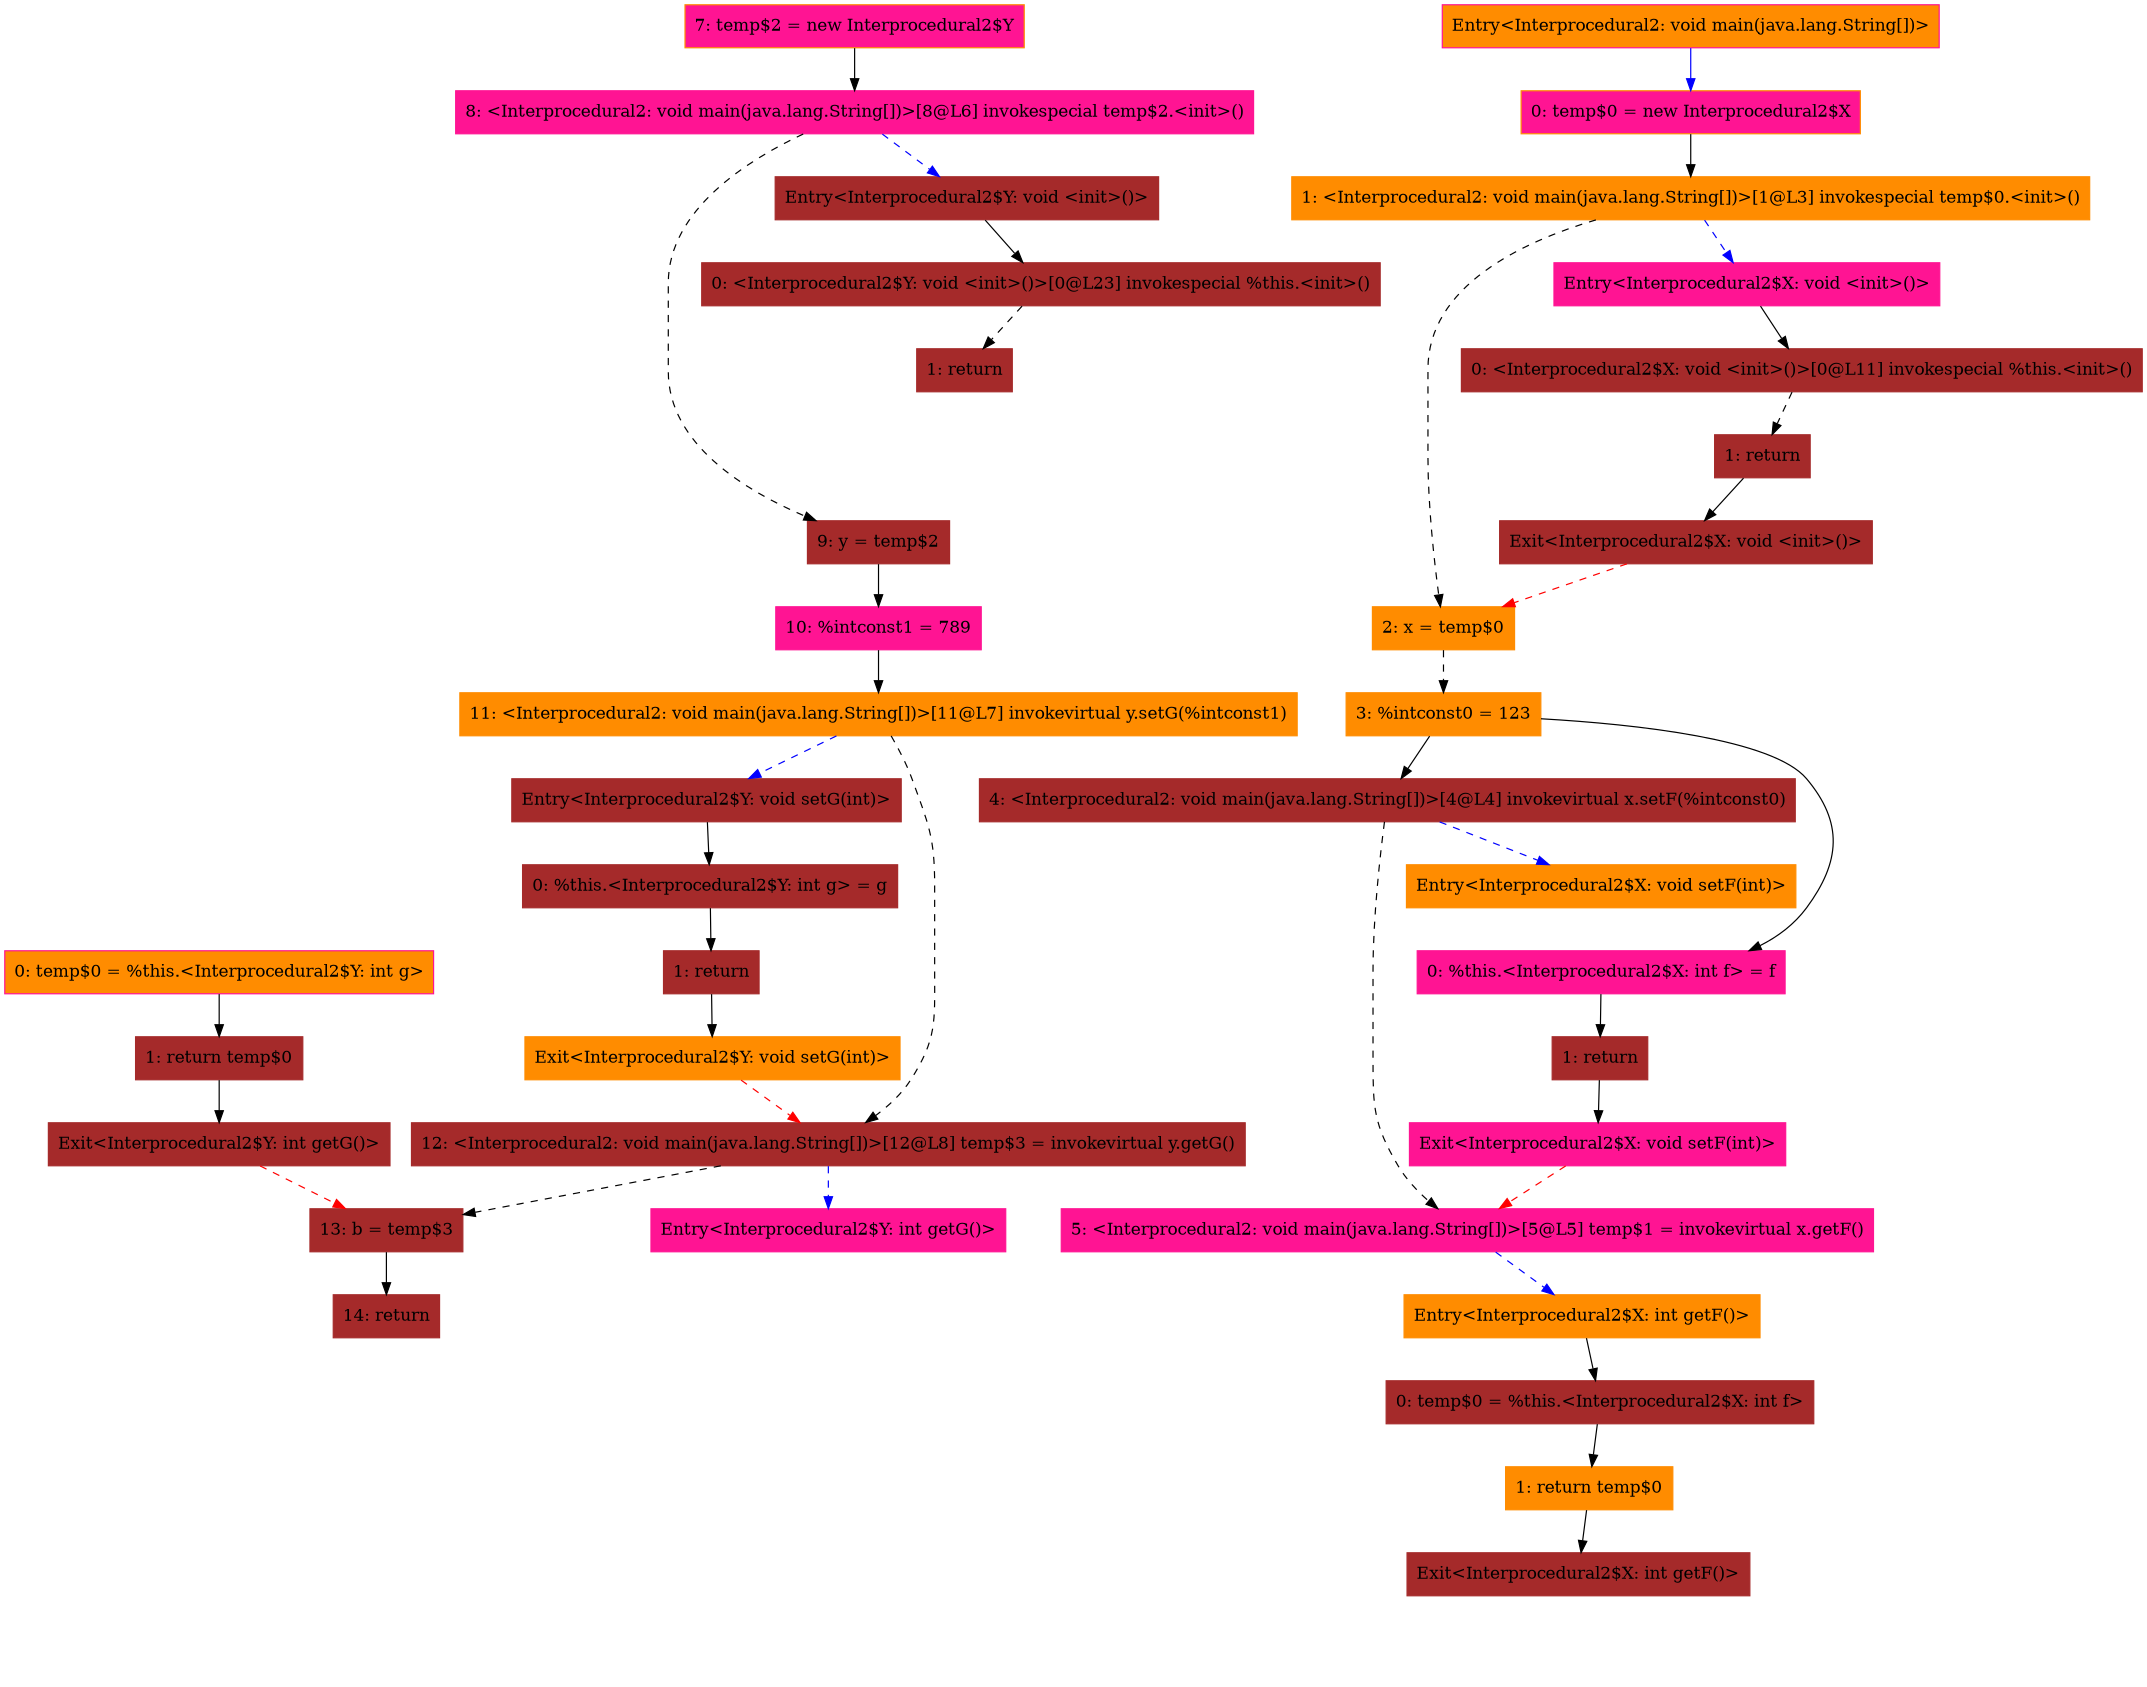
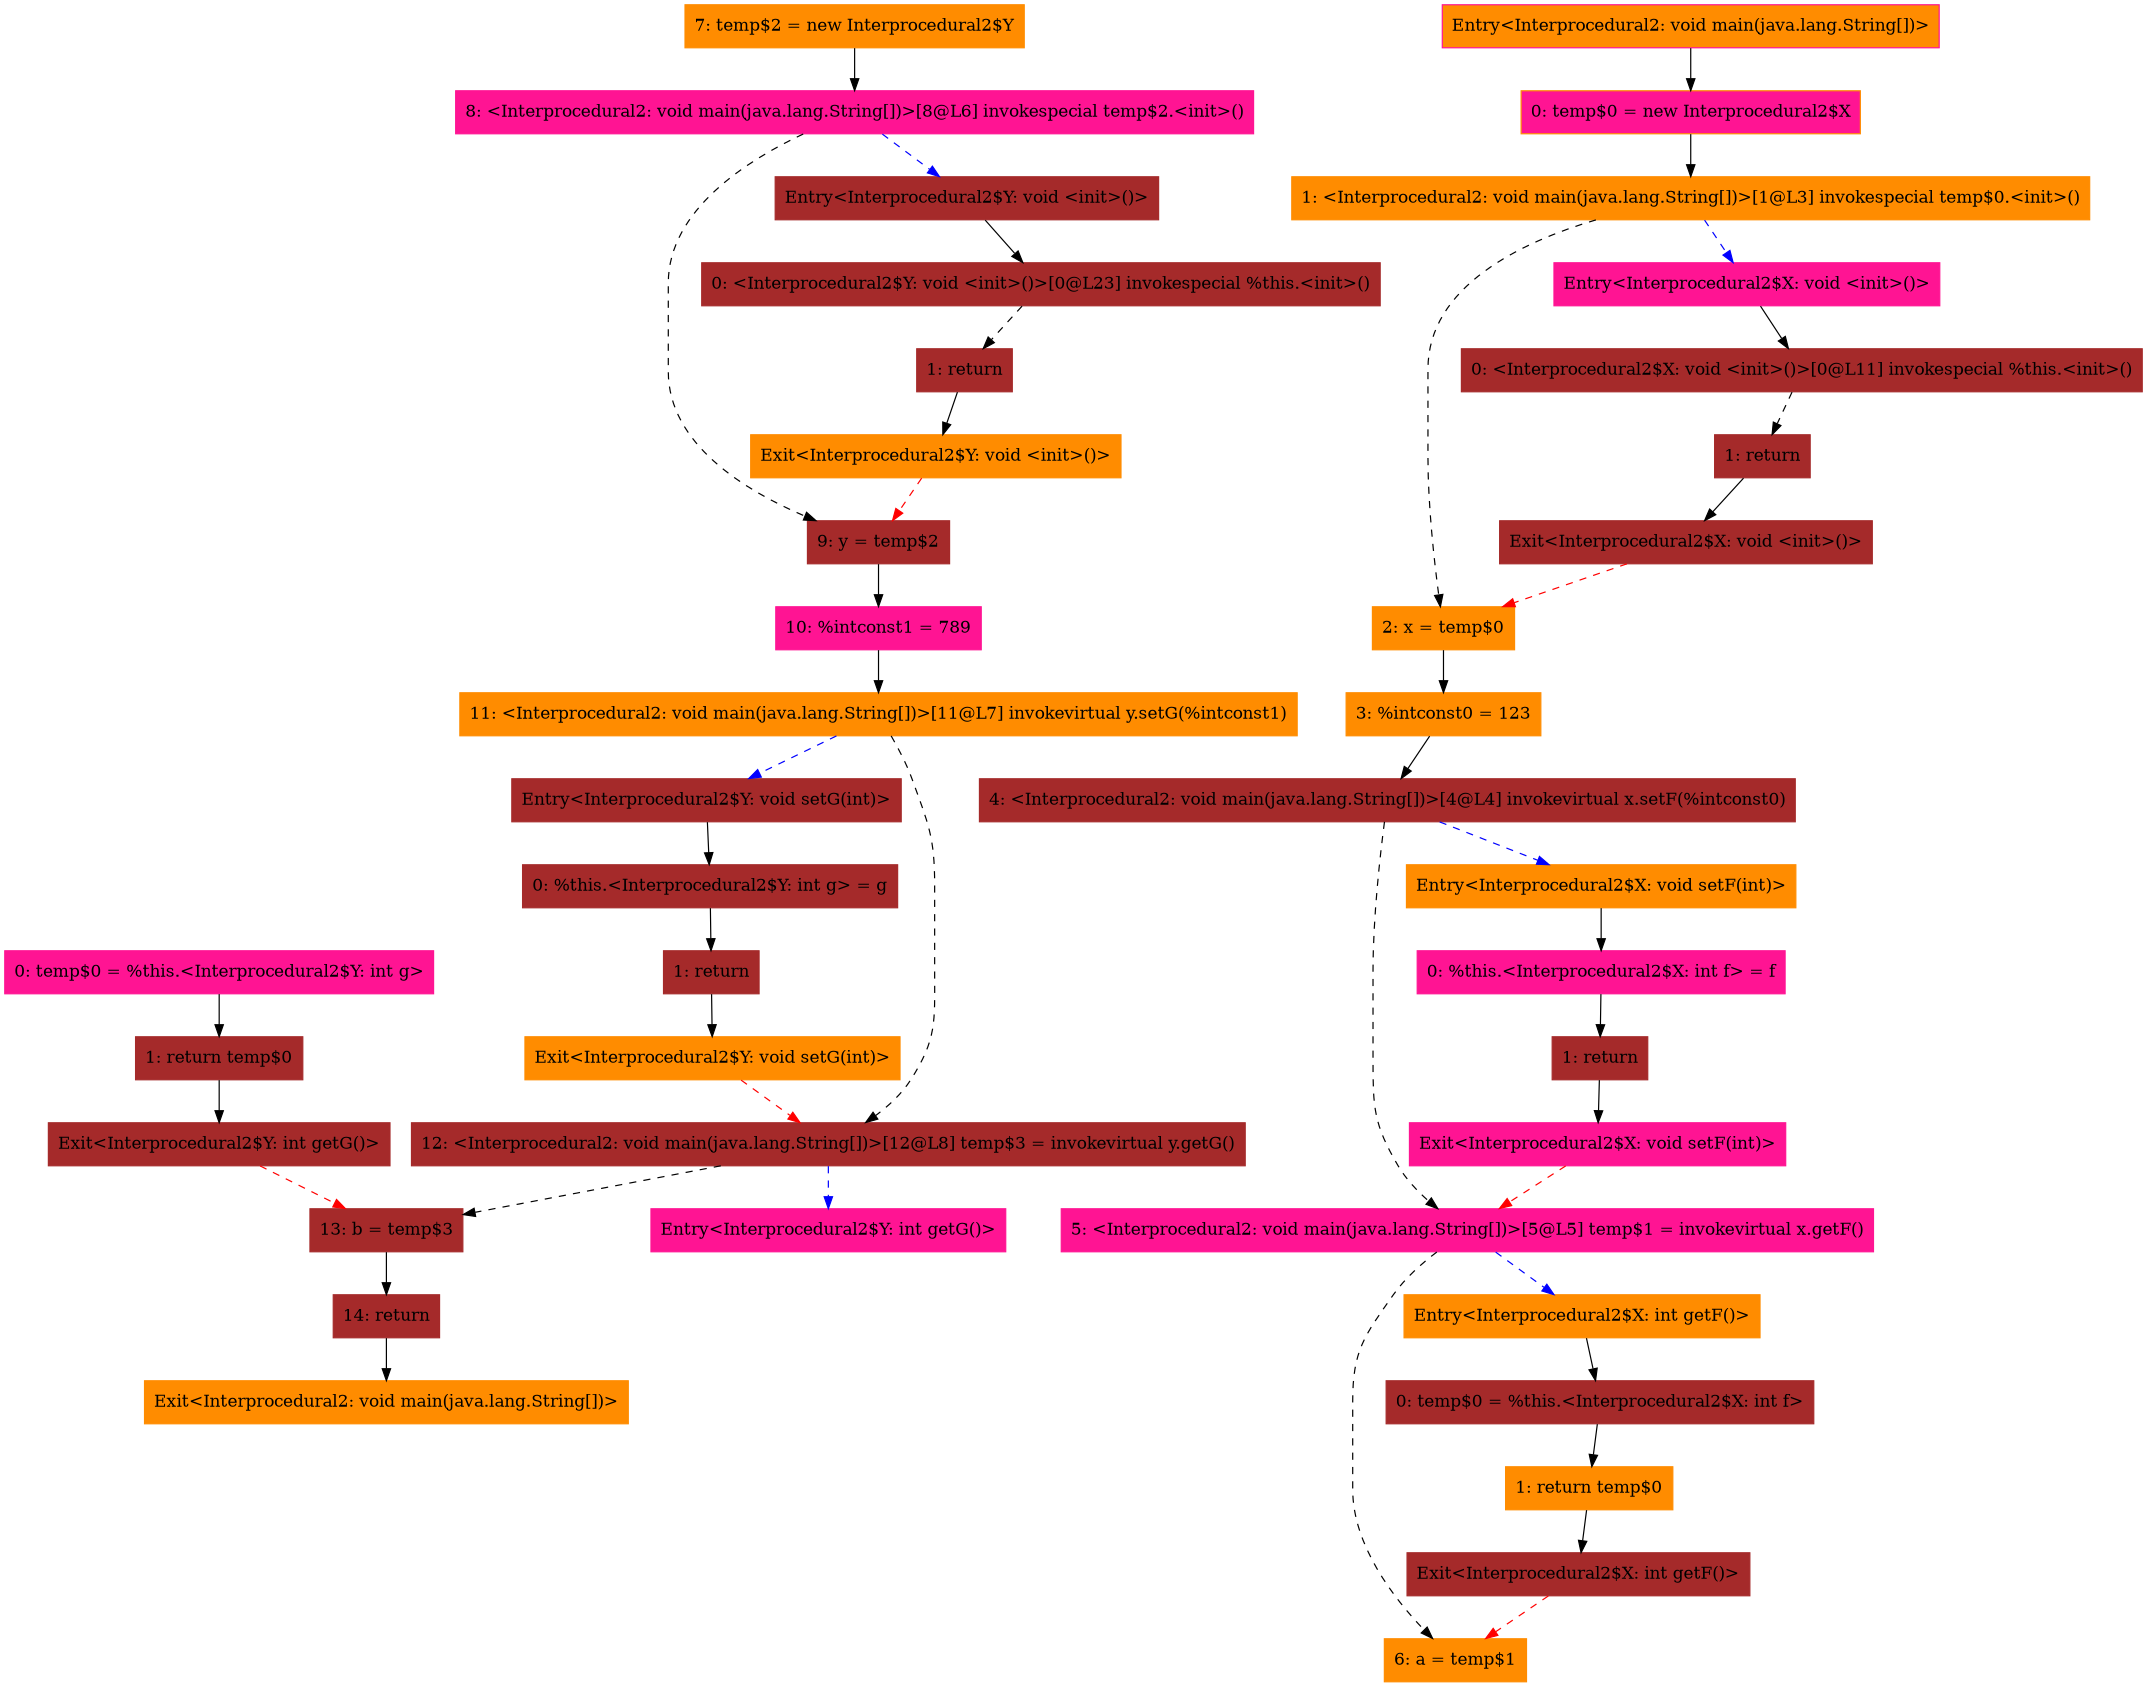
node "7: temp$2 = new Interprocedural2$Y": fillcolor deeppink -> darkorange
edge "Entry<Interprocedural2: void main(java.lang.String[])>" -> "0: temp$0 = new Interprocedural2$X": color blue -> black
node "Exit<Interprocedural2$Y: void <init>()>": added
edge "2: x = temp$0" -> "3: %intconst0 = 123": style dashed -> solid
edge "3: %intconst0 = 123" -> "0: %this.<Interprocedural2$X: int f> = f": now "Entry<Interprocedural2$X: void setF(int)>" -> "0: %this.<Interprocedural2$X: int f> = f"
node "0: temp$0 = %this.<Interprocedural2$Y: int g>": fillcolor darkorange -> deeppink
node "Exit<Interprocedural2: void main(java.lang.String[])>": added
node "6: a = temp$1": added
